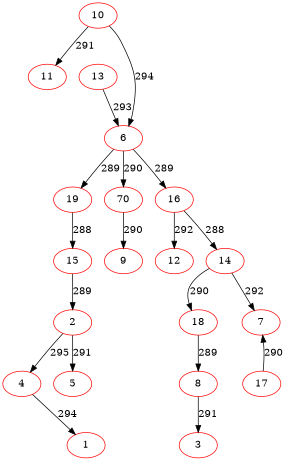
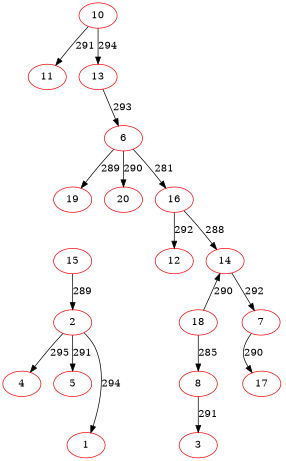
edge "10" -> "6": now "10" -> "13"
edge "6" -> "16": label "289" -> "281"
node "70": label "70" -> "20"
edge "19" -> "15": removed, label "288"
node "9": removed
edge "14" -> "18": reversed
edge "18" -> "8": label "289" -> "285"
edge "17" -> "7": reversed
edge "4" -> "1": now "2" -> "1"
